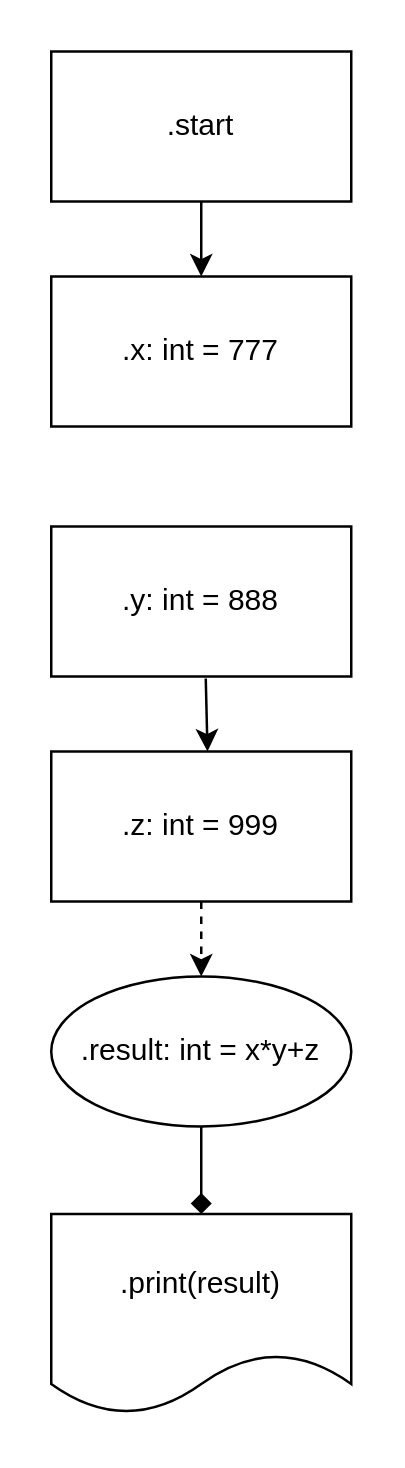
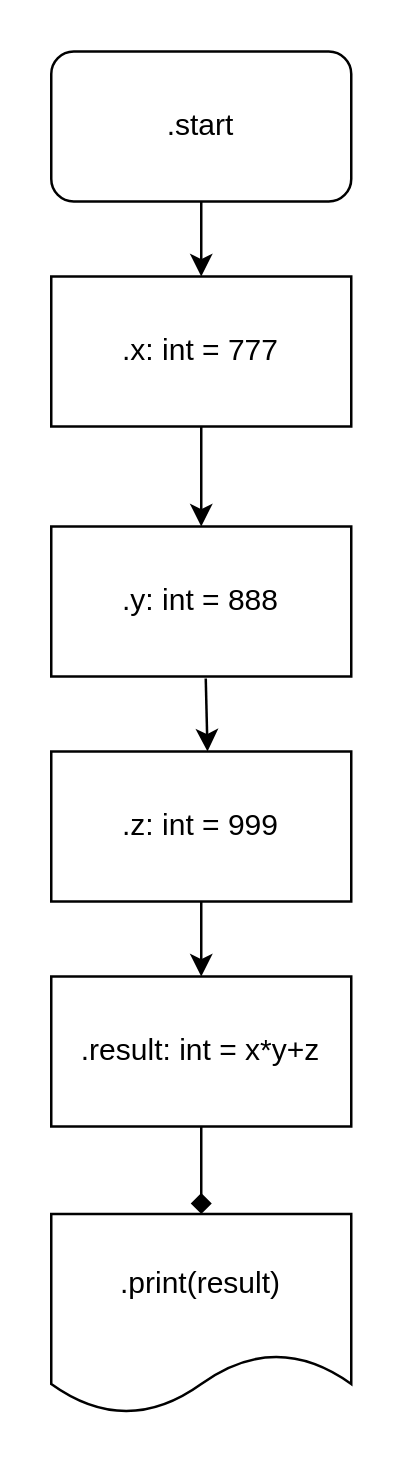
node ".start": shape rectangle -> rounded rectangle
edge ".x: int = 777" -> ".y: int = 888": added
edge ".z: int = 999" -> ".result: int = x*y+z": style dashed -> solid
node ".result: int = x*y+z": shape ellipse -> rectangle
